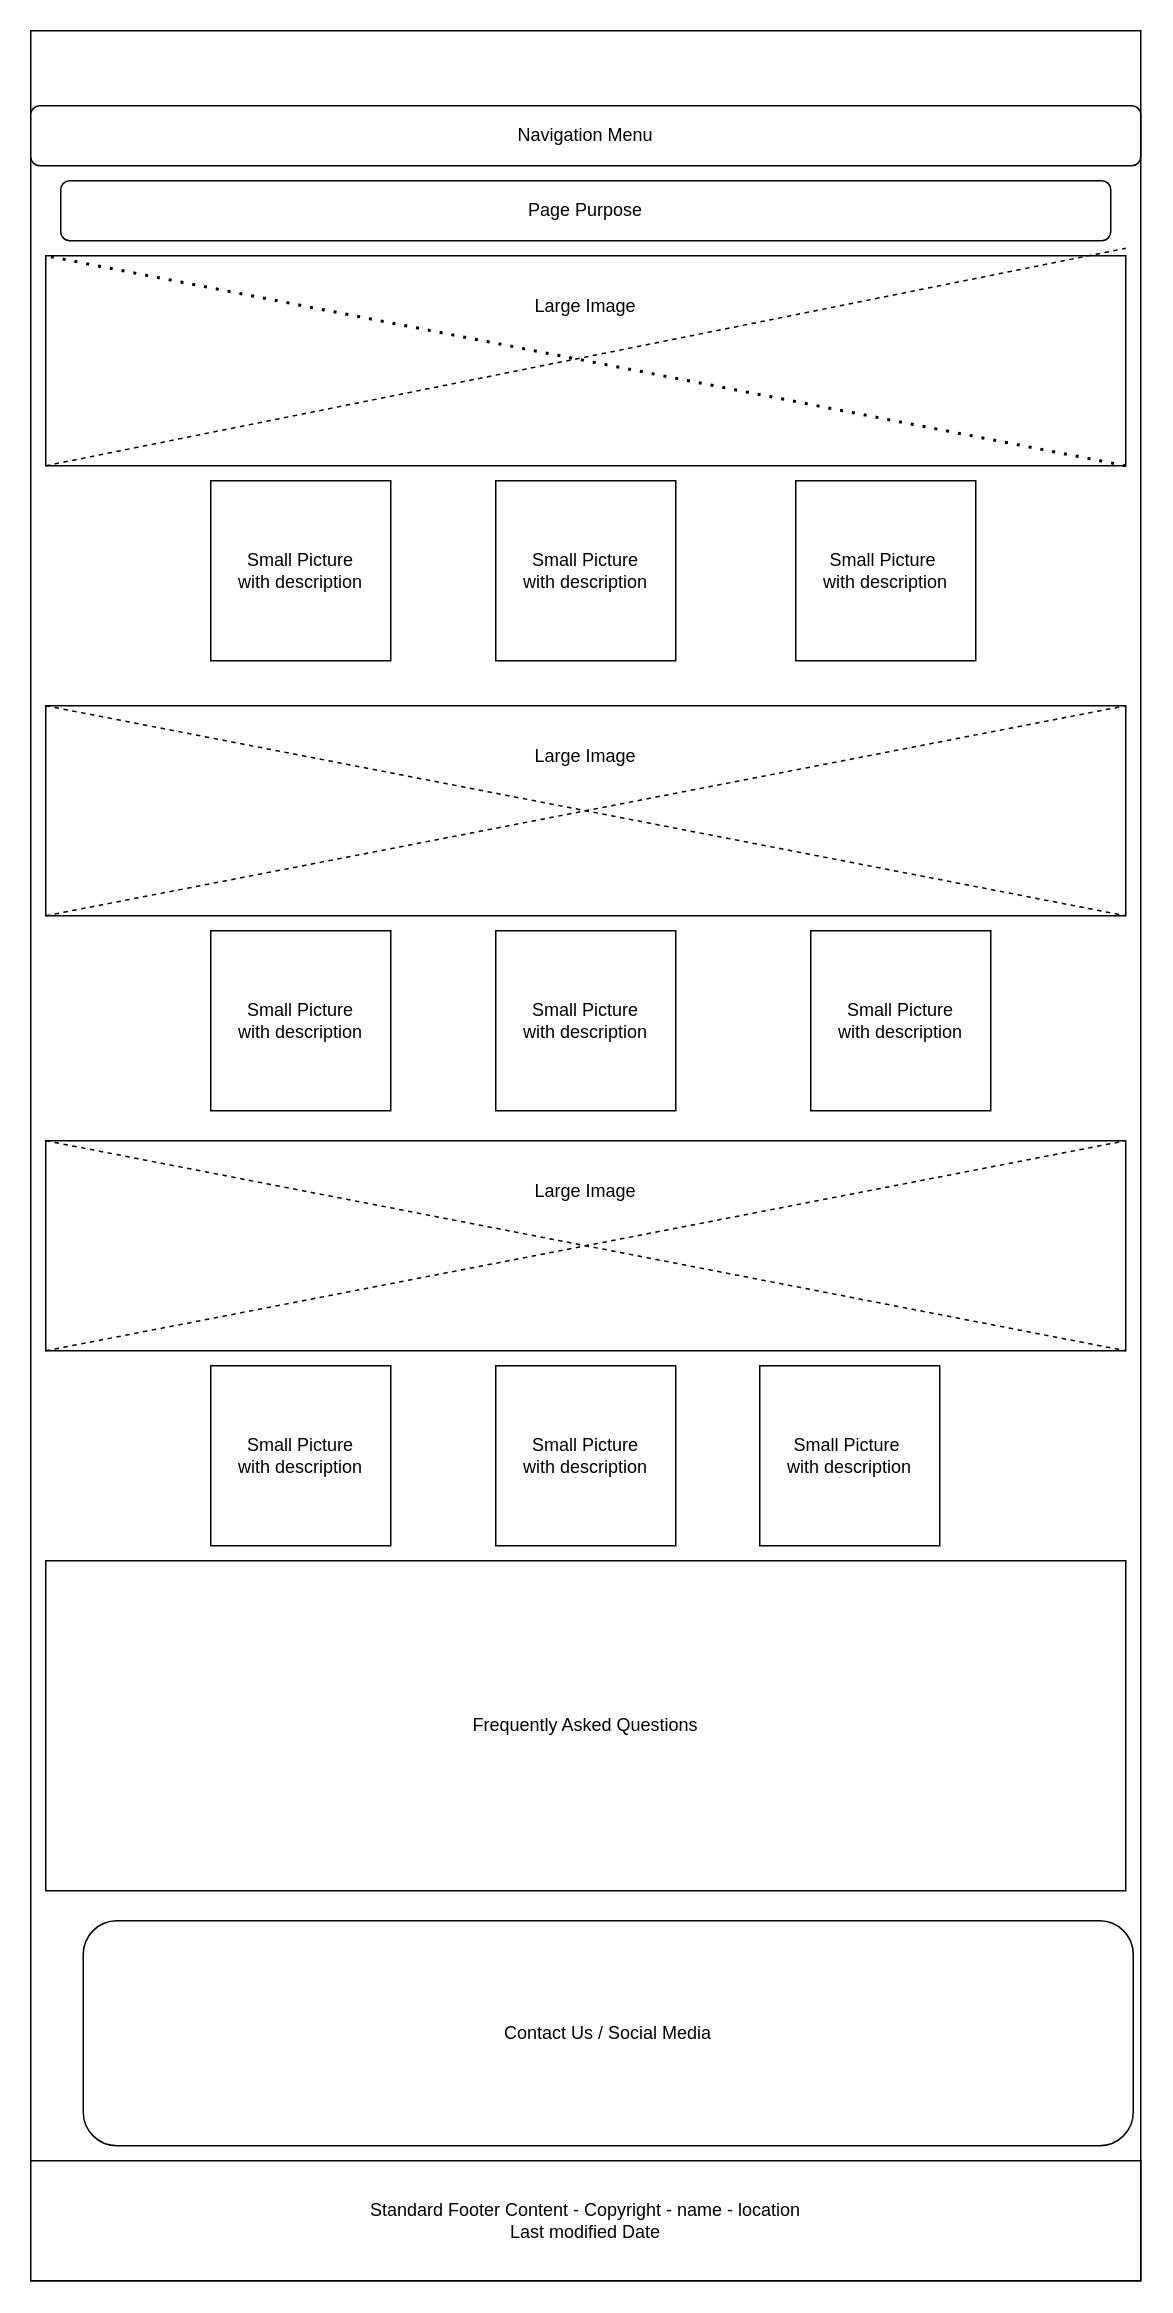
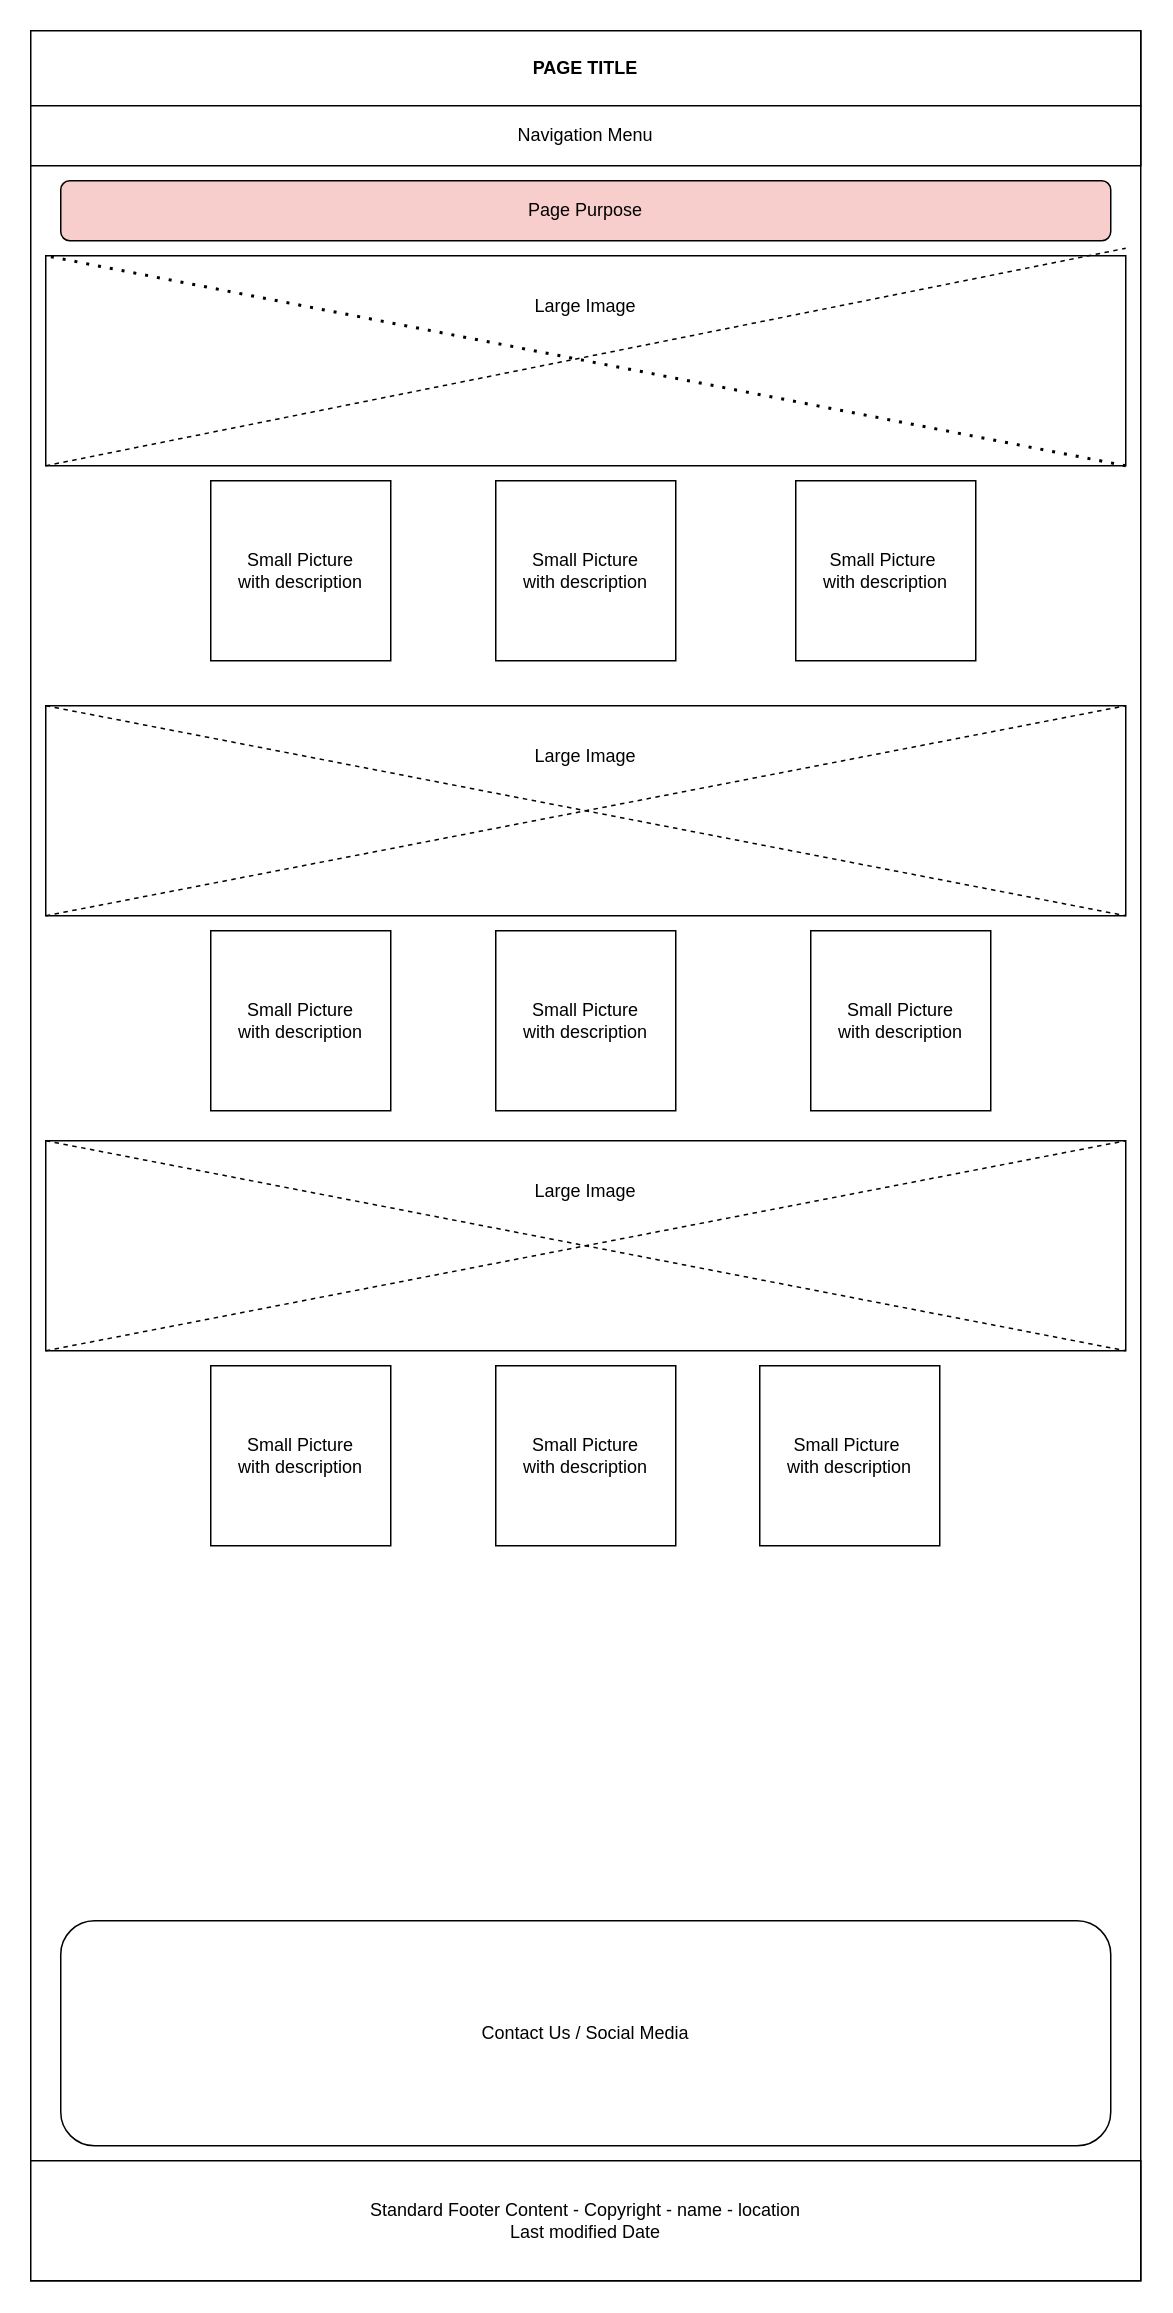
node "PAGE TITLE": added
node "Navigation Menu": shape rounded rectangle -> rectangle
node "Page Purpose": fillcolor #ffffff -> #f8cecc
node "Frequently Asked Questions": removed
node "Contact Us / Social Media": moved (608, 2033) -> (586, 2033)
